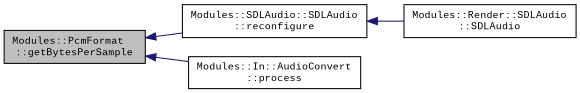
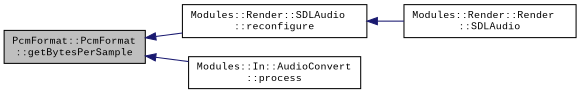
node "Modules::SDLAudio::SDLAudio ::reconfigure": label "Modules::SDLAudio::SDLAudio ::reconfigure" -> "Modules::Render::SDLAudio ::reconfigure"
node "Modules::Render::SDLAudio ::SDLAudio": label "Modules::Render::SDLAudio ::SDLAudio" -> "Modules::Render::Render ::SDLAudio"
node "Modules::PcmFormat ::getBytesPerSample": label "Modules::PcmFormat ::getBytesPerSample" -> "PcmFormat::PcmFormat ::getBytesPerSample"
